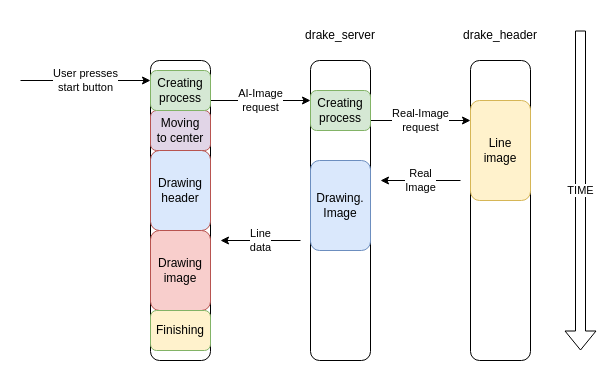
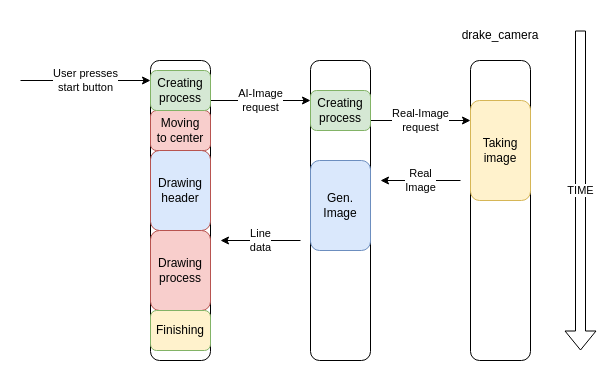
node "drake_server": removed
node "drake_header": label "drake_header" -> "drake_camera"
node "Moving to center": fillcolor #e1d5e7 -> #f8cecc
node "Line image": label "Line image" -> "Taking image"
node "Drawing. Image": label "Drawing. Image" -> "Gen. Image"
node "Drawing image": label "Drawing image" -> "Drawing process"
